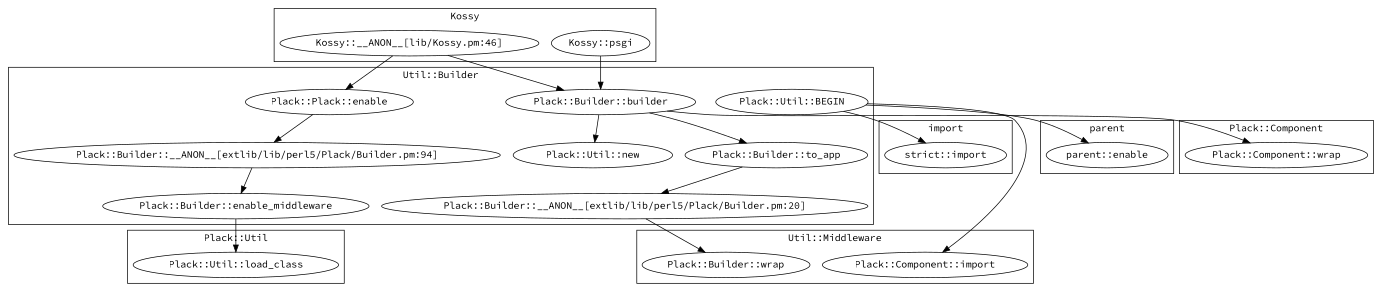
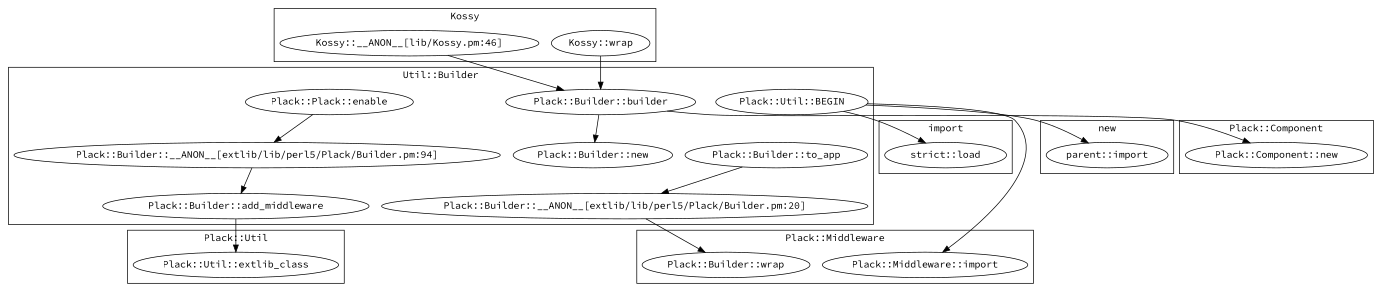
node "Kossy::psgi": label "Kossy::psgi" -> "Kossy::wrap"
edge "Kossy::__ANON__[lib/Kossy.pm:46]" -> "Plack::Plack::enable": removed
edge "Plack::Builder::builder" -> "Plack::Builder::to_app": removed
cluster "parent": label "parent" -> "new"
node "Plack::Util::new": label "Plack::Util::new" -> "Plack::Builder::new"
node "strict::import": label "strict::import" -> "strict::load"
node "parent::enable": label "parent::enable" -> "parent::import"
node "Plack::Component::wrap": label "Plack::Component::wrap" -> "Plack::Component::new"
node "Plack::Builder::enable_middleware": label "Plack::Builder::enable_middleware" -> "Plack::Builder::add_middleware"
cluster "Util::Middleware": label "Util::Middleware" -> "Plack::Middleware"
node "Plack::Util::load_class": label "Plack::Util::load_class" -> "Plack::Util::extlib_class"
node "Plack::Component::import": label "Plack::Component::import" -> "Plack::Middleware::import"
